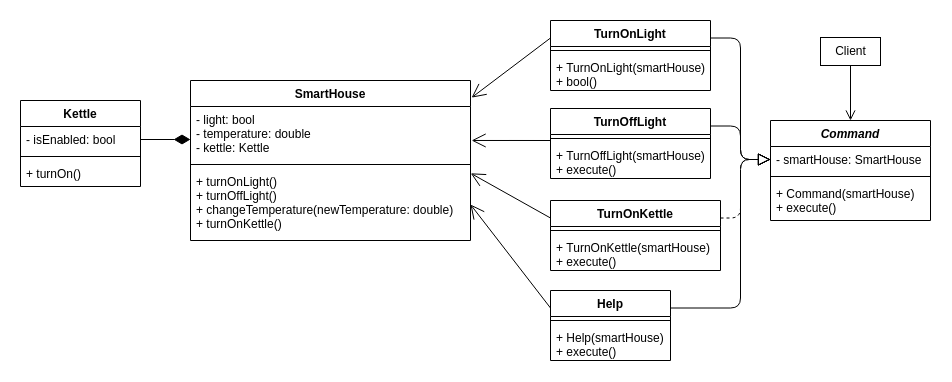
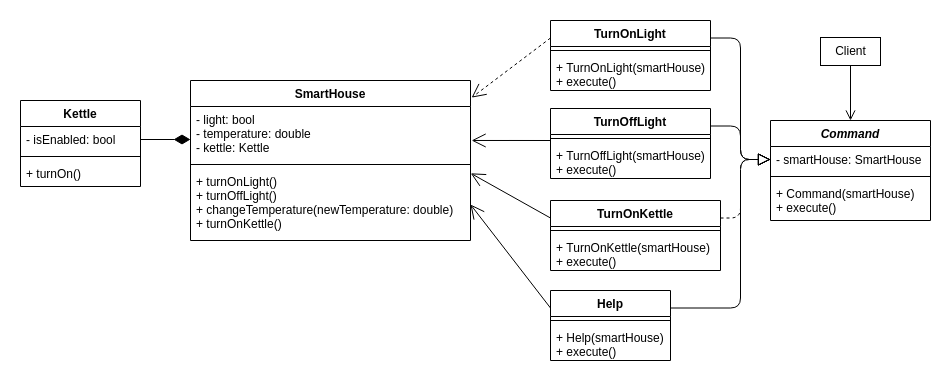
edge "TurnOnLight" -> "SmartHouse": style solid -> dashed
node "+ TurnOnLight(smartHouse) + bool()": label "+ TurnOnLight(smartHouse) + bool()" -> "+ TurnOnLight(smartHouse) + execute()"
